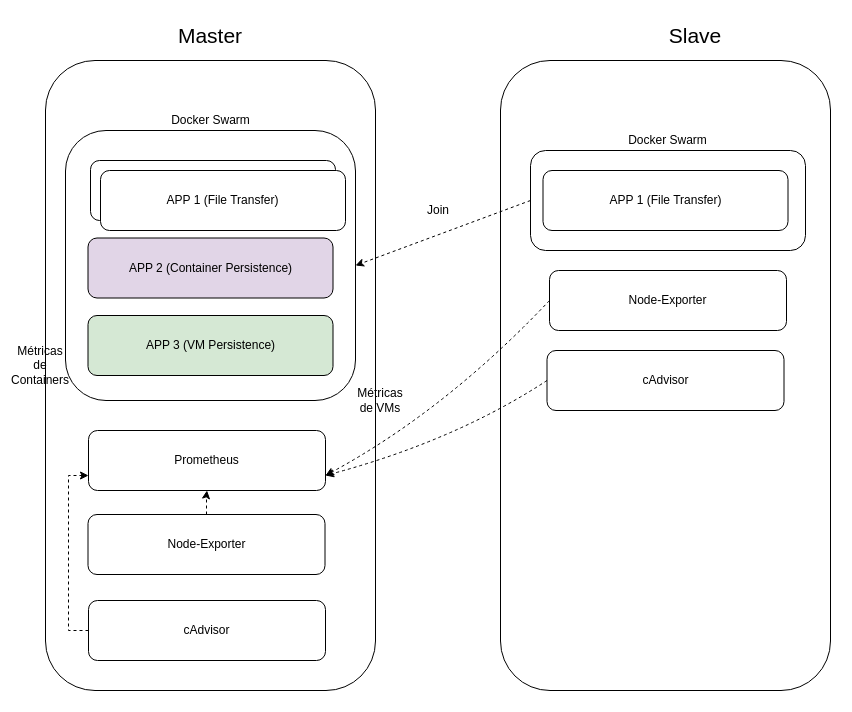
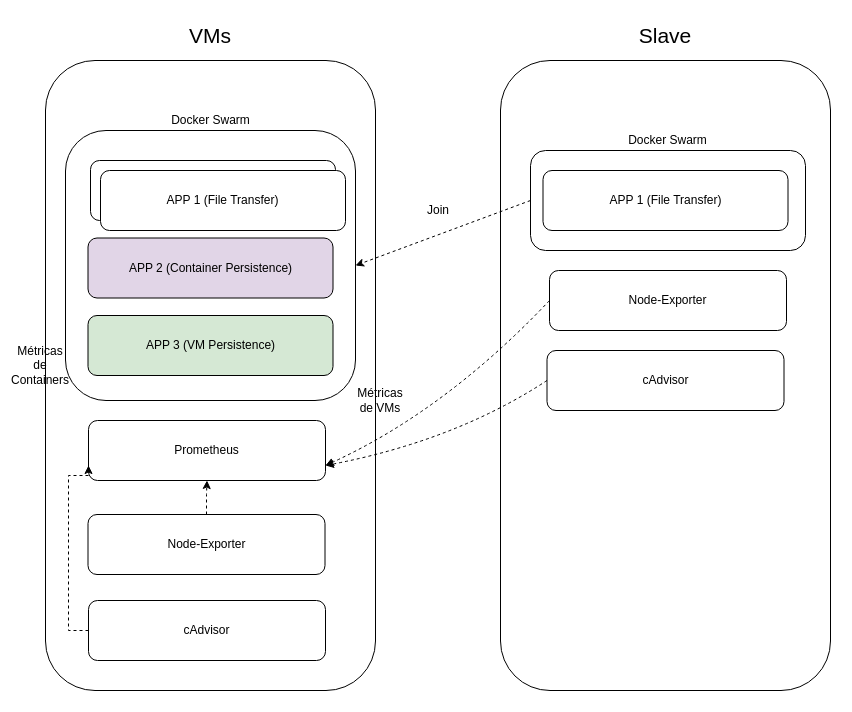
node "Master": label "Master" -> "VMs"
node "Slave": moved (696, 36) -> (666, 36)
node "Prometheus": moved (207, 461) -> (207, 451)
